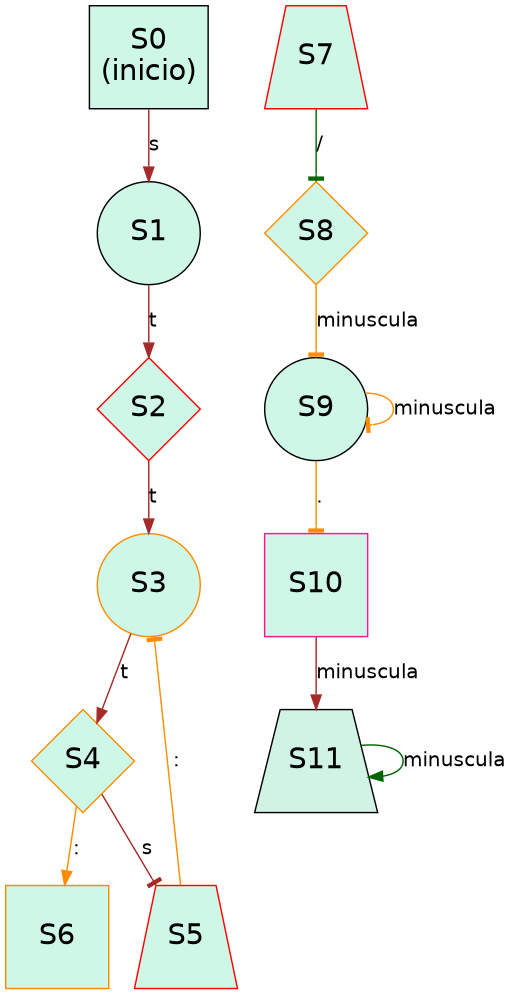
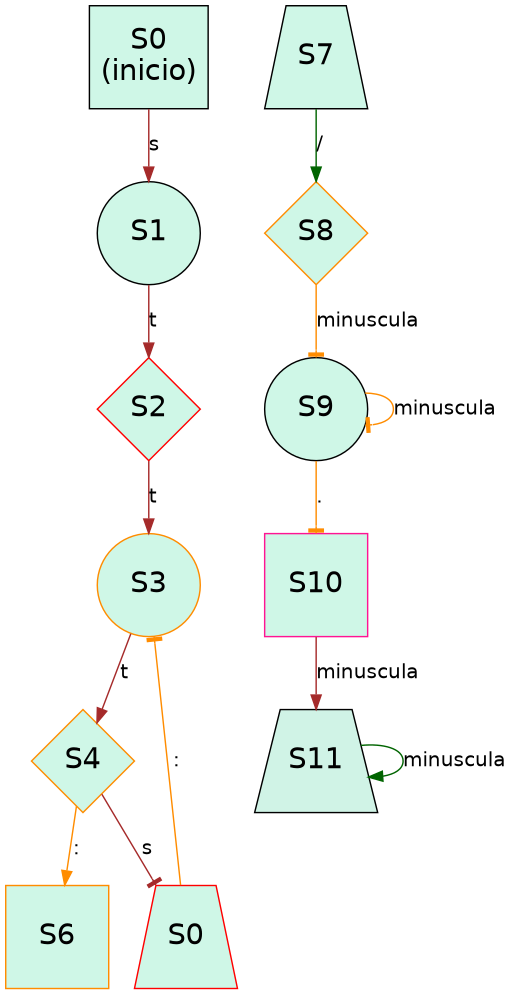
node "S7": color red -> black
edge "S7" -> "S8": arrowhead tee -> normal
node "S5": label "S5" -> "S0"
